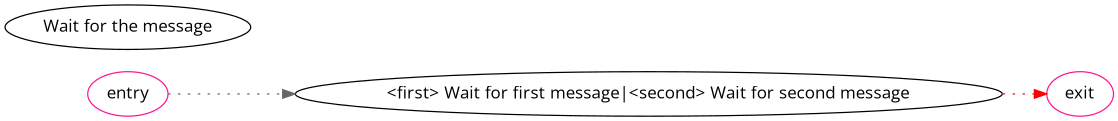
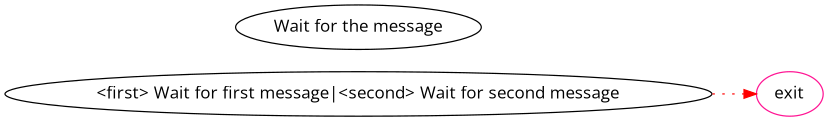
node "entry": removed
